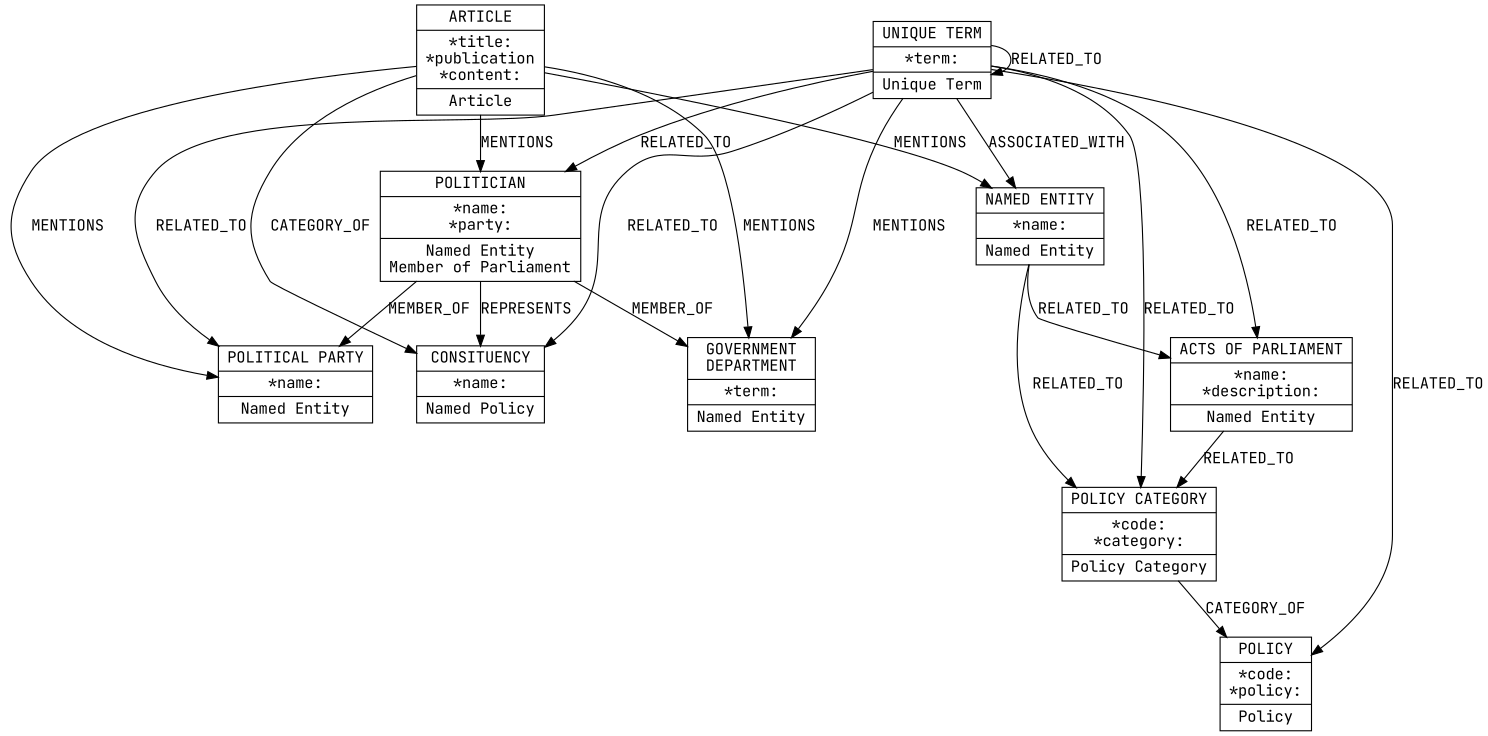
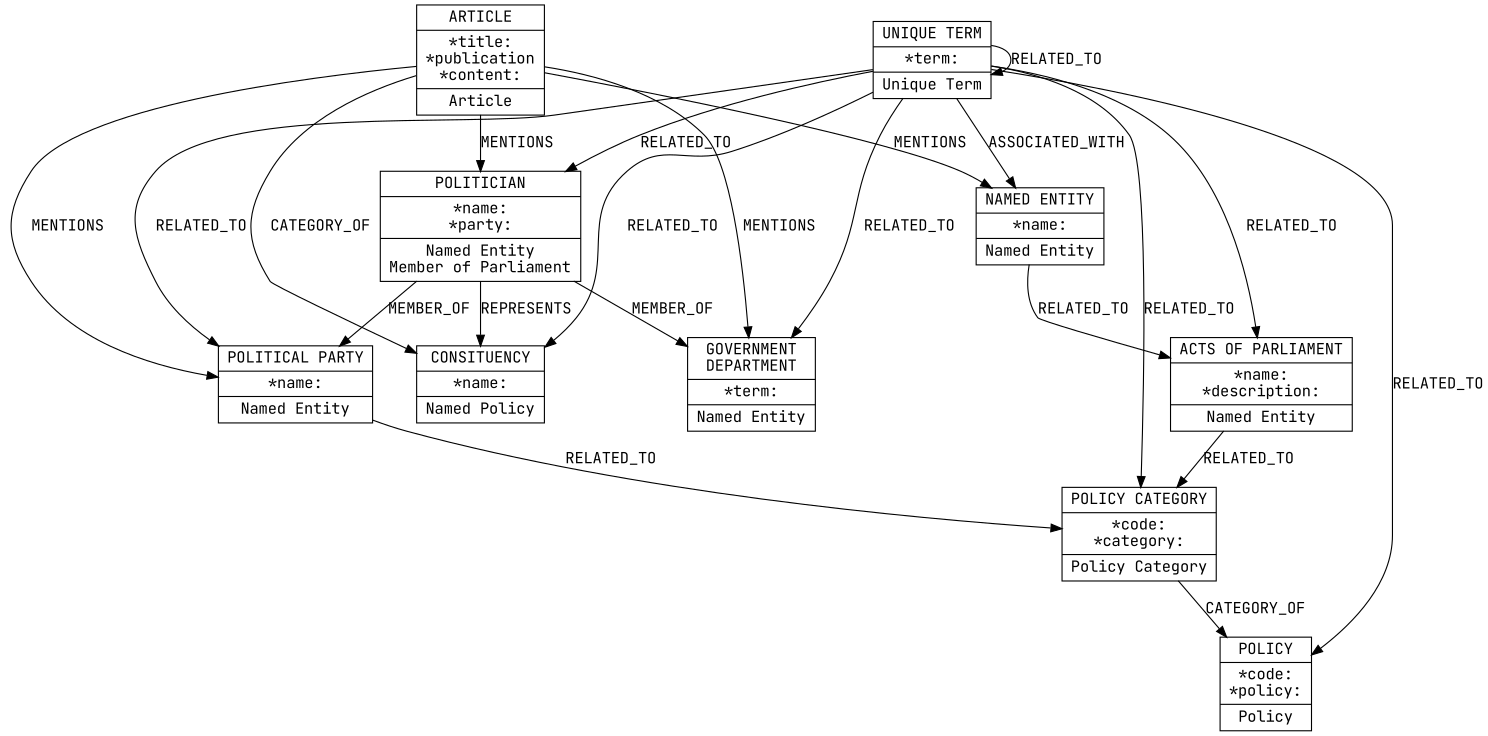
edge "UNIQUE TERM" -> "GOVERNMENT": label "MENTIONS" -> "RELATED_TO"
edge "NAMED ENTITY" -> "POLICY CATEGORY": now "POLITICAL PARTY" -> "POLICY CATEGORY"
